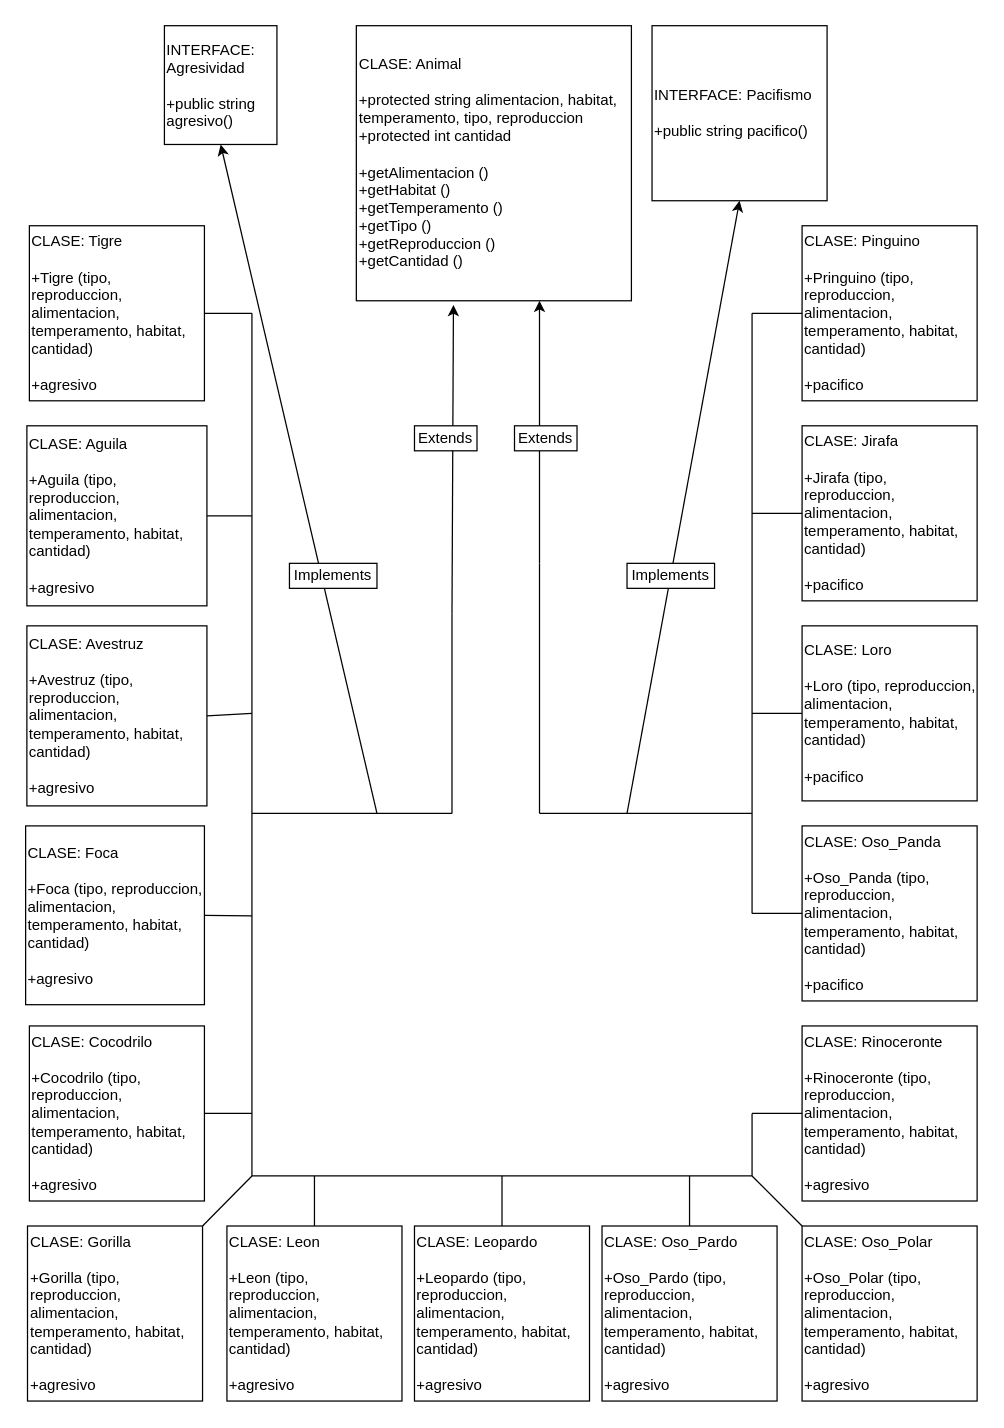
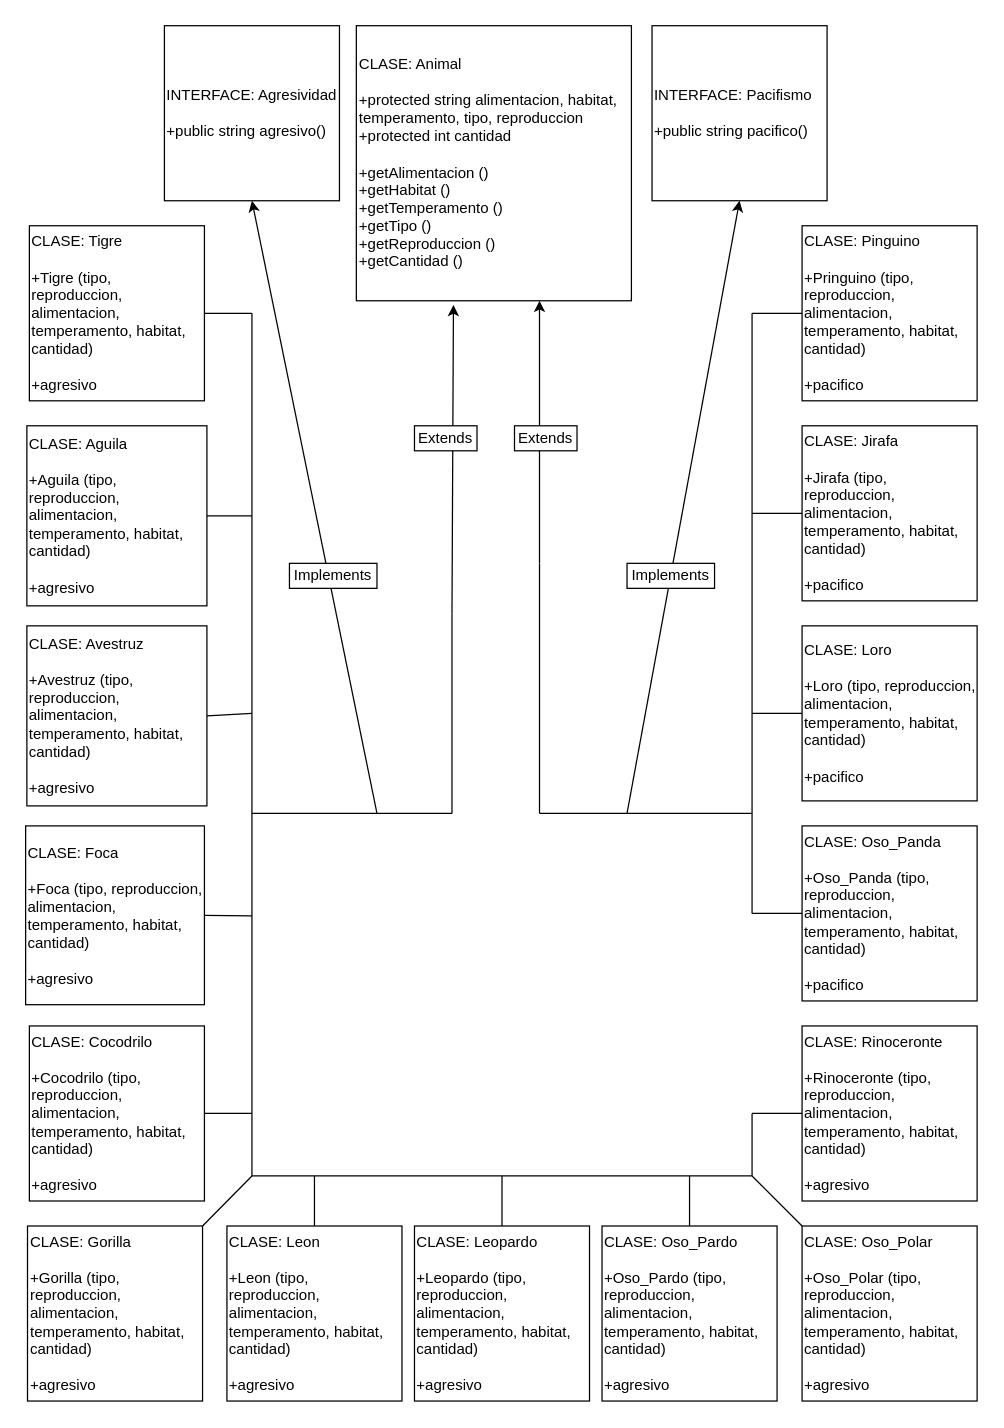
node "INTERFACE: Agresividad +public string agresivo()": size 113x119 -> 175x175
